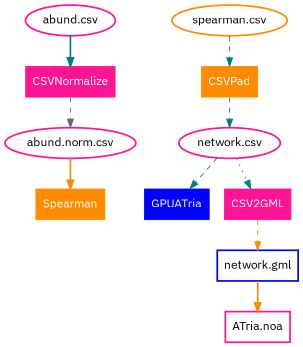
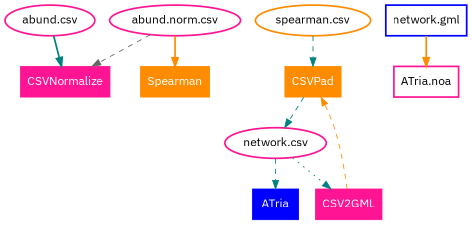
edge "CSVNormalize" -> "abund.norm.csv": reversed
node "GPUATria": label "GPUATria" -> "ATria"
edge "CSV2GML" -> "network.gml": now "CSV2GML" -> "CSVPad"
